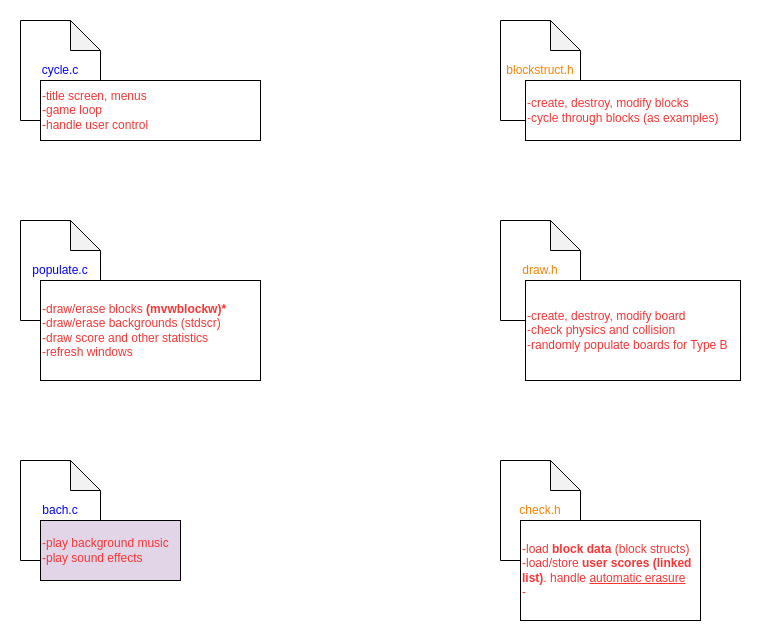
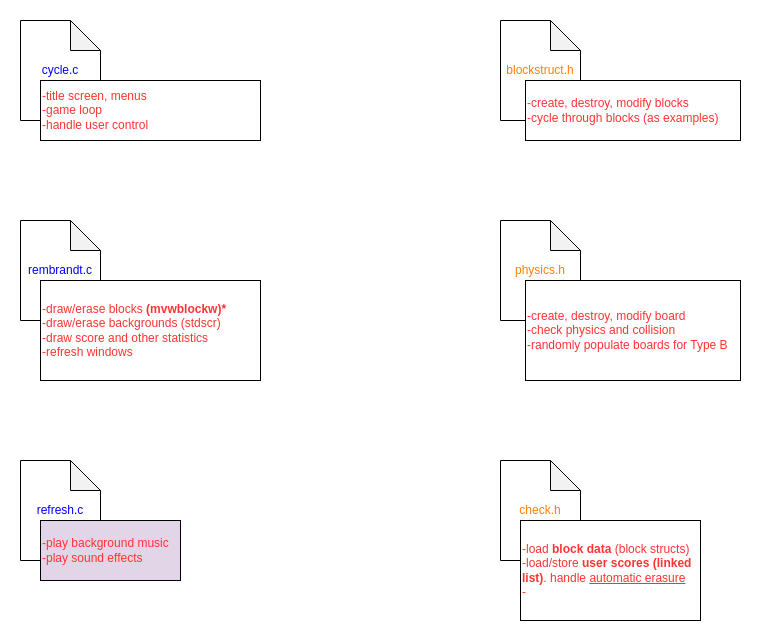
node "populate.c": label "populate.c" -> "rembrandt.c"
node "draw.h": label "draw.h" -> "physics.h"
node "bach.c": label "bach.c" -> "refresh.c"
